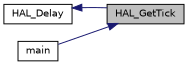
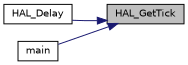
edge "HAL_GetTick" -> "HAL_Delay": reversed
